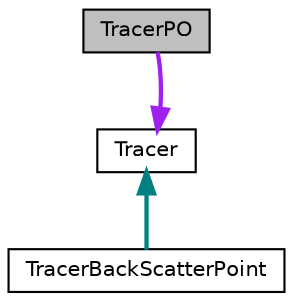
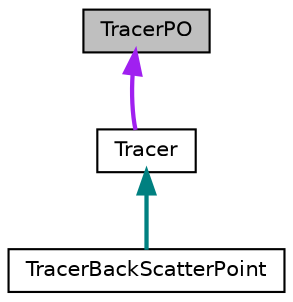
edge "TracerPO" -> "Tracer": reversed
